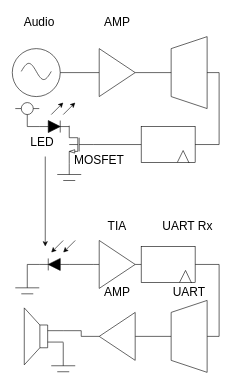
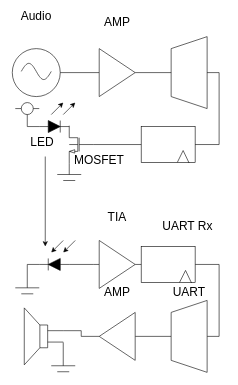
node "Audio": moved (39, 21) -> (36, 15)
node "TIA": moved (117, 225) -> (117, 216)
